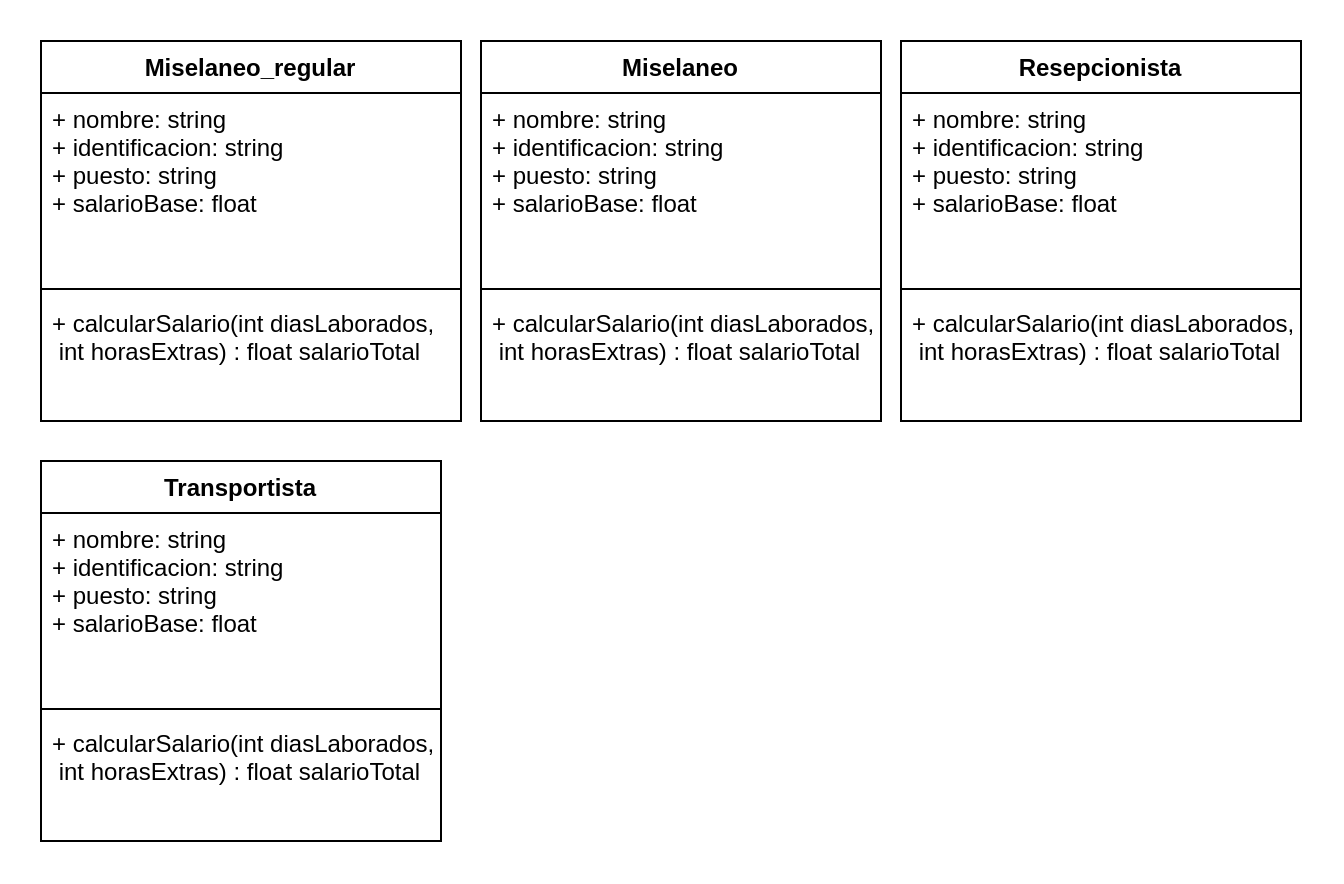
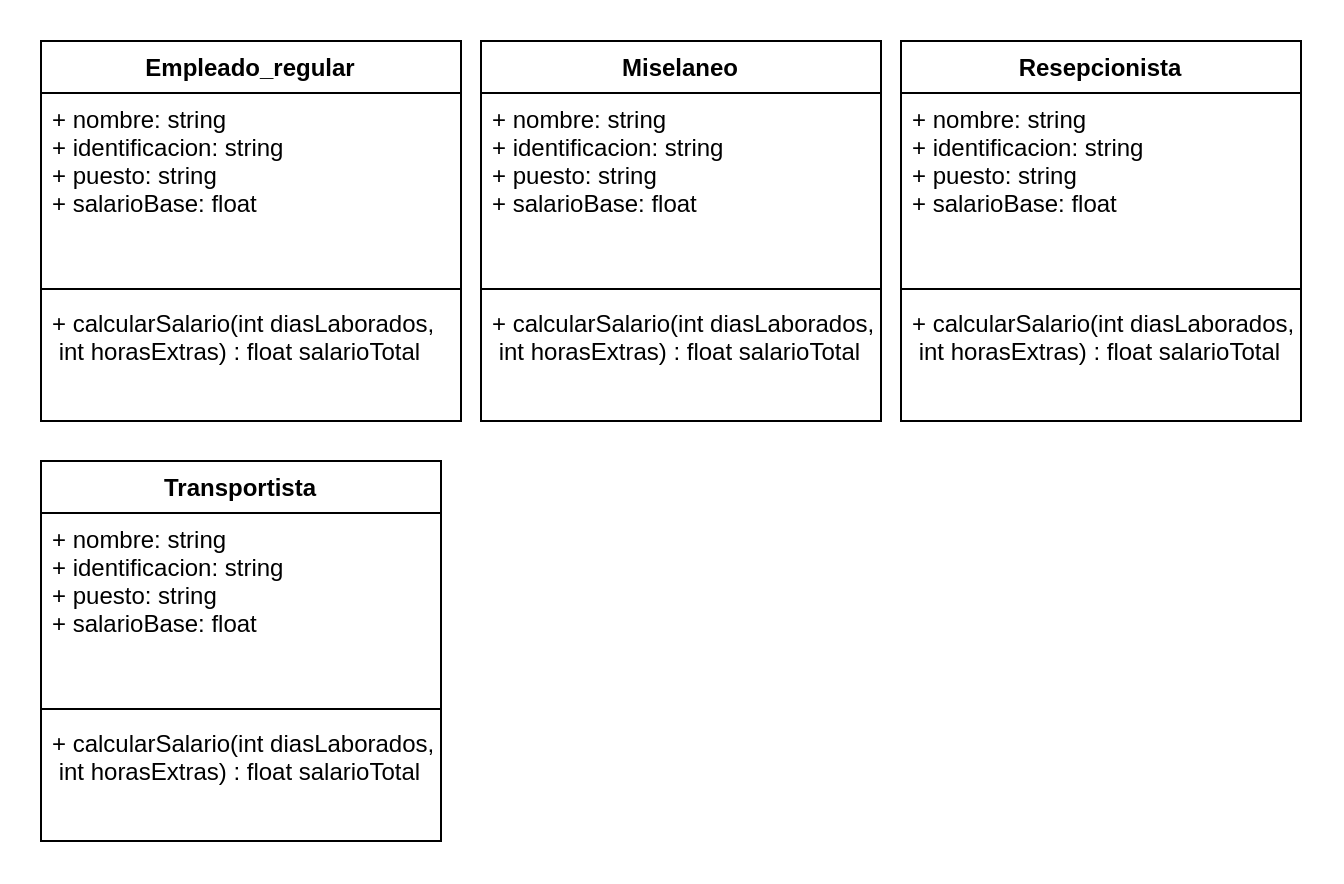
node "Miselaneo_regular": label "Miselaneo_regular" -> "Empleado_regular"
